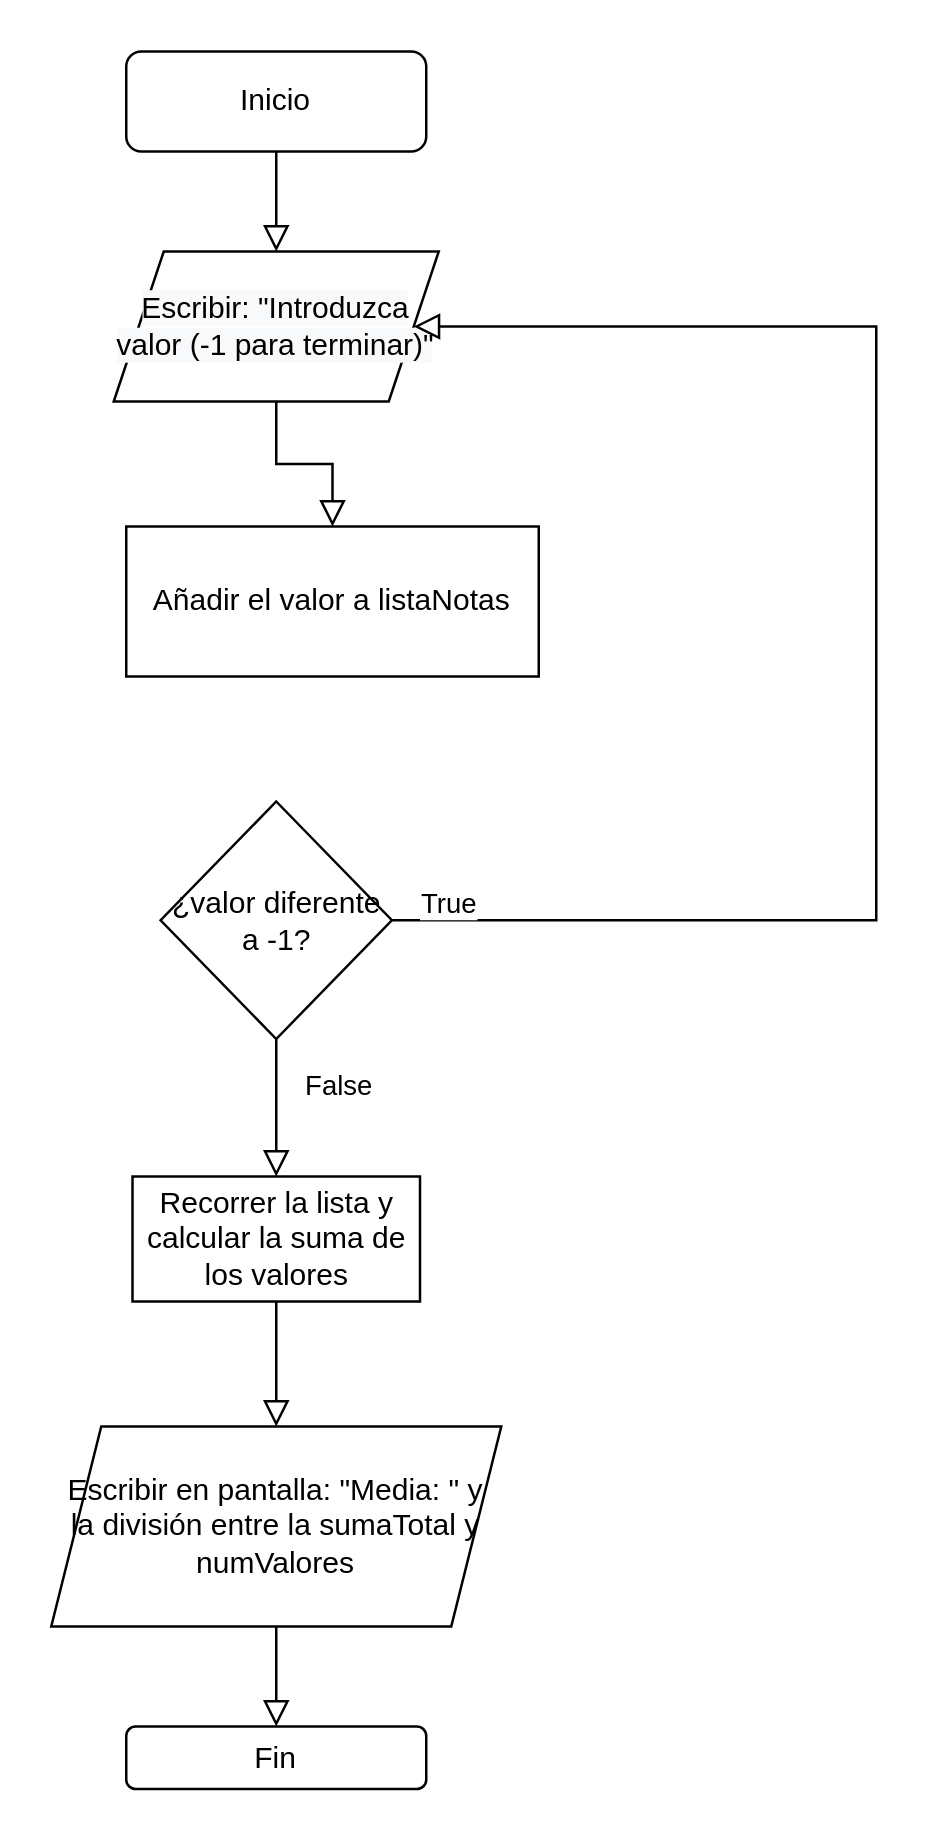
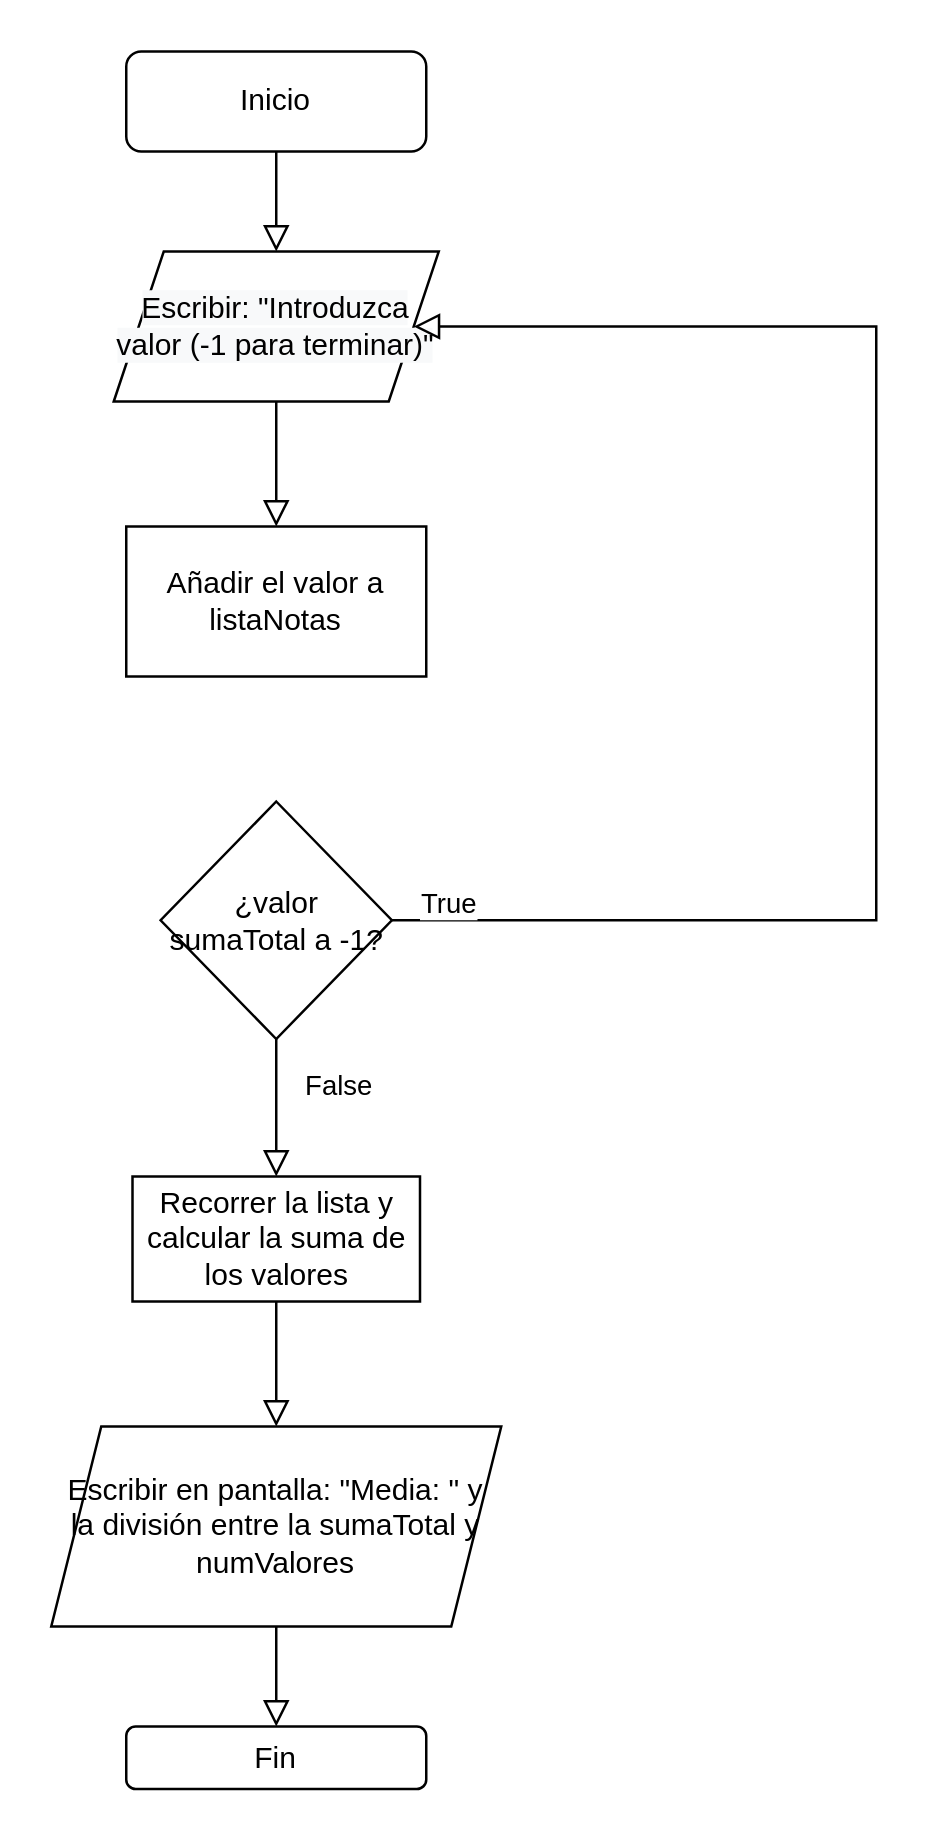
node "Añadir el valor a listaNotas": size 413x150 -> 300x150
node "¿valor diferente a -1?": label "¿valor diferente a -1?" -> "¿valor sumaTotal a -1?"
